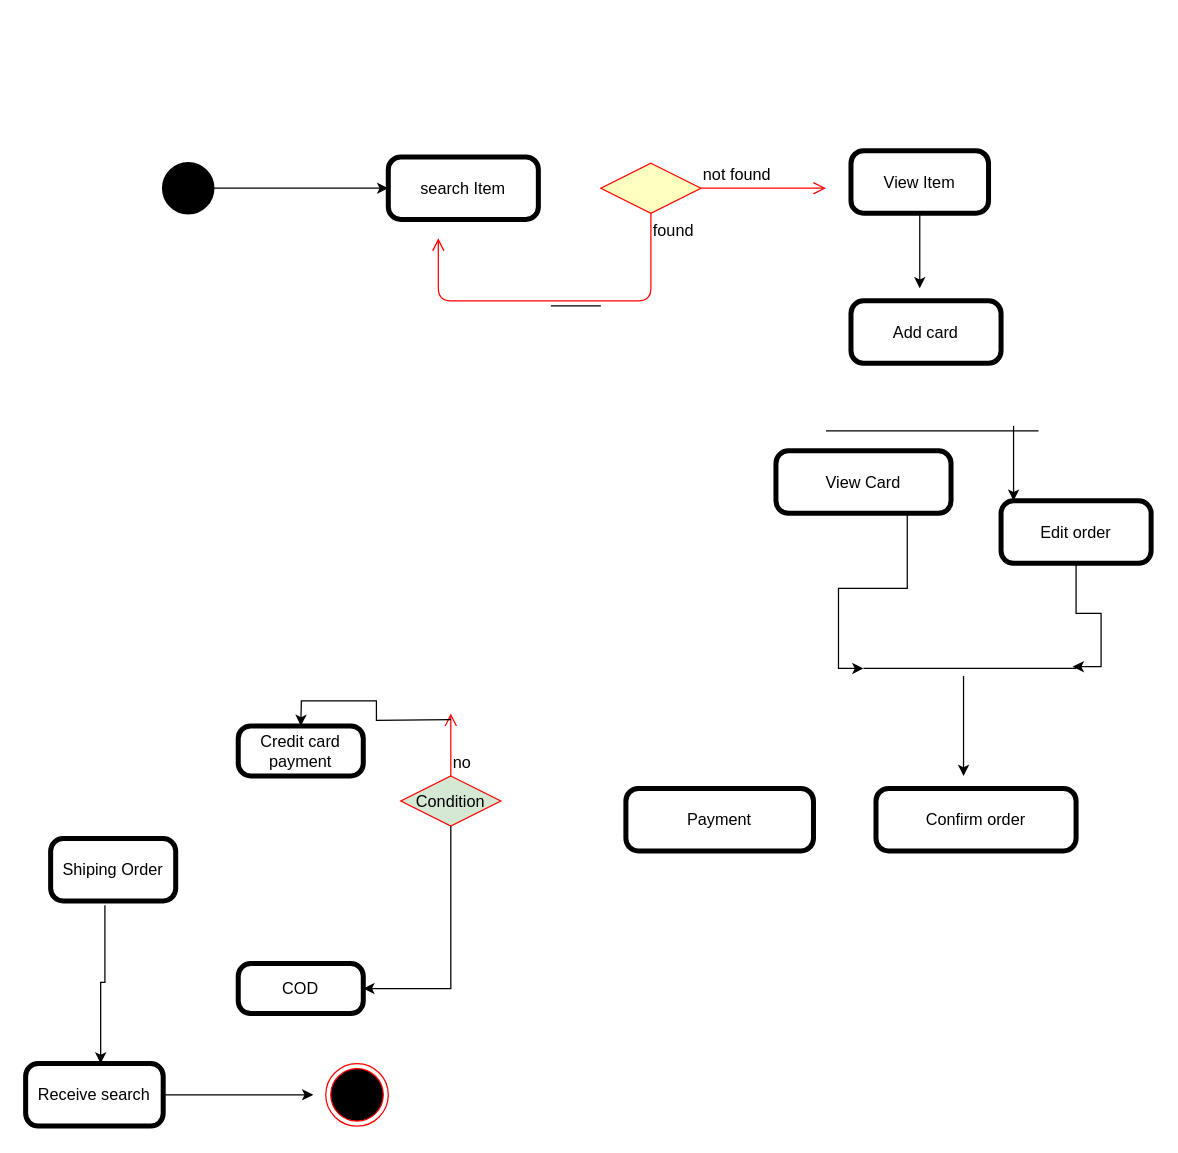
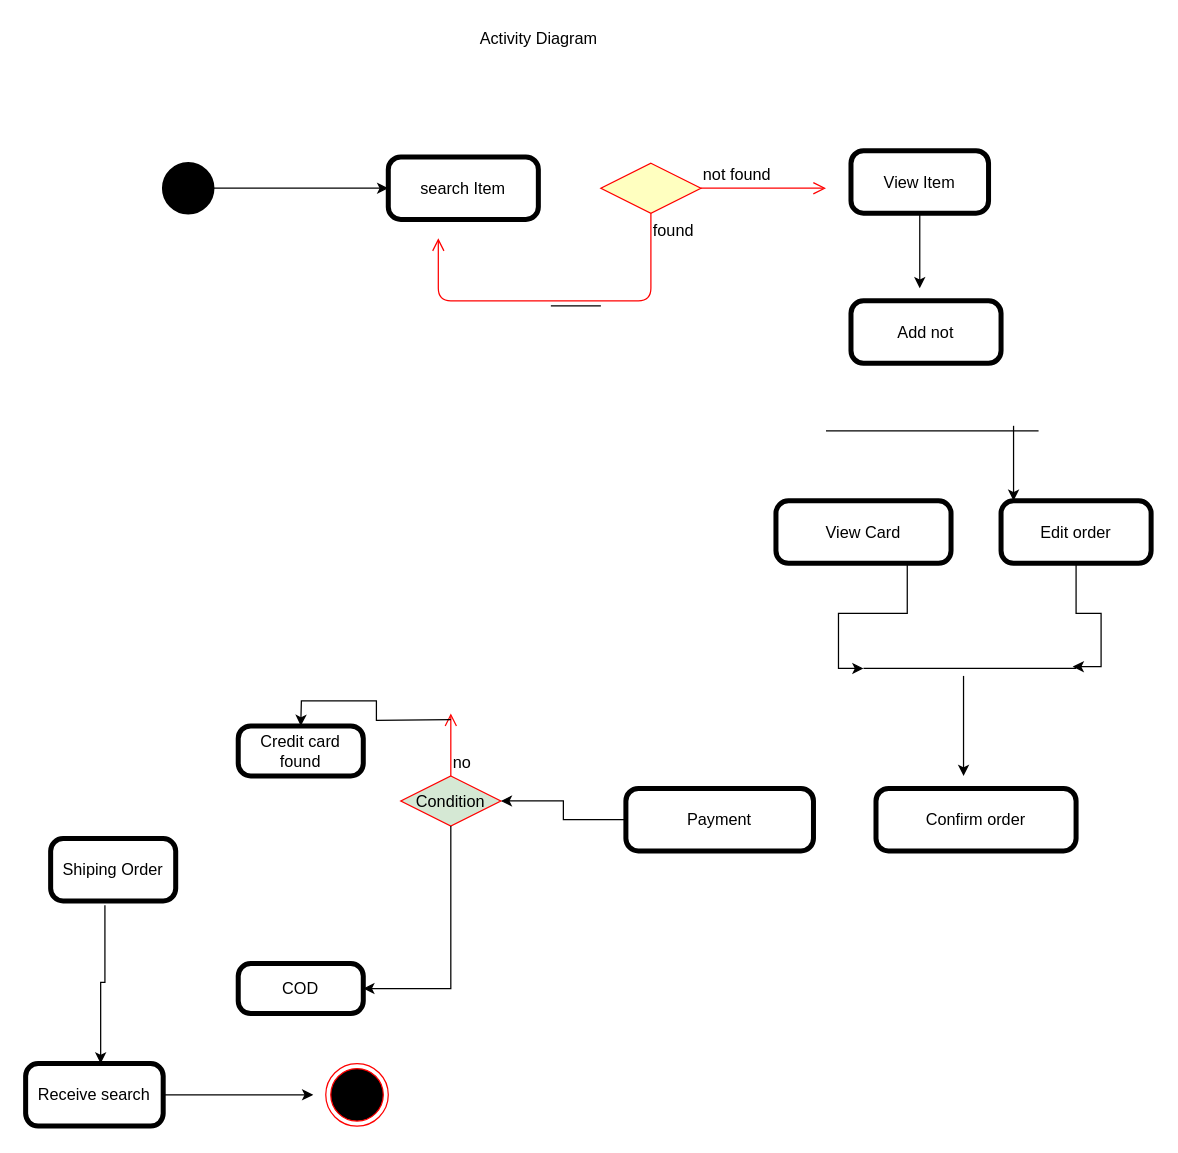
node "Activity Diagram": added
node "Add card": label "Add card" -> "Add not"
node "View Card": moved (863, 482) -> (863, 532)
node "Credit card payment": label "Credit card payment" -> "Credit card found"
edge "Payment" -> "Condition": added
